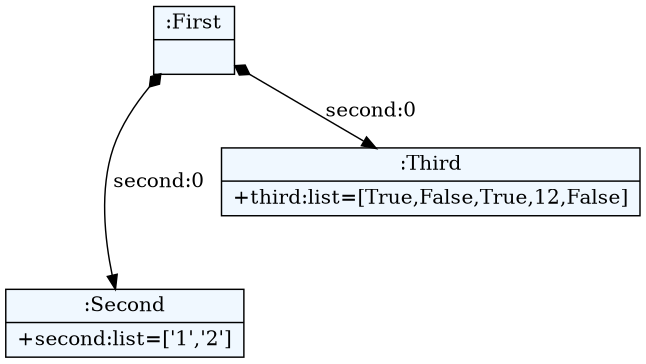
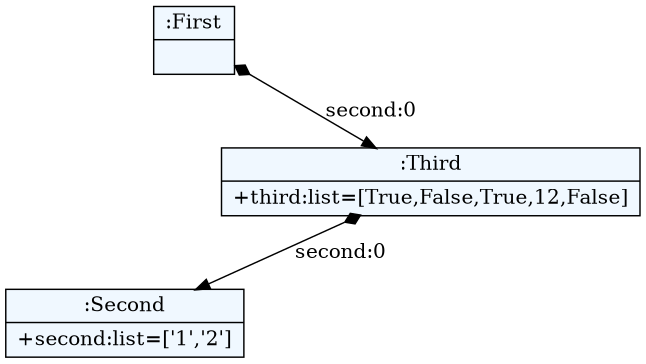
edge ":First" -- ":Second": now ":Third" -- ":Second"
